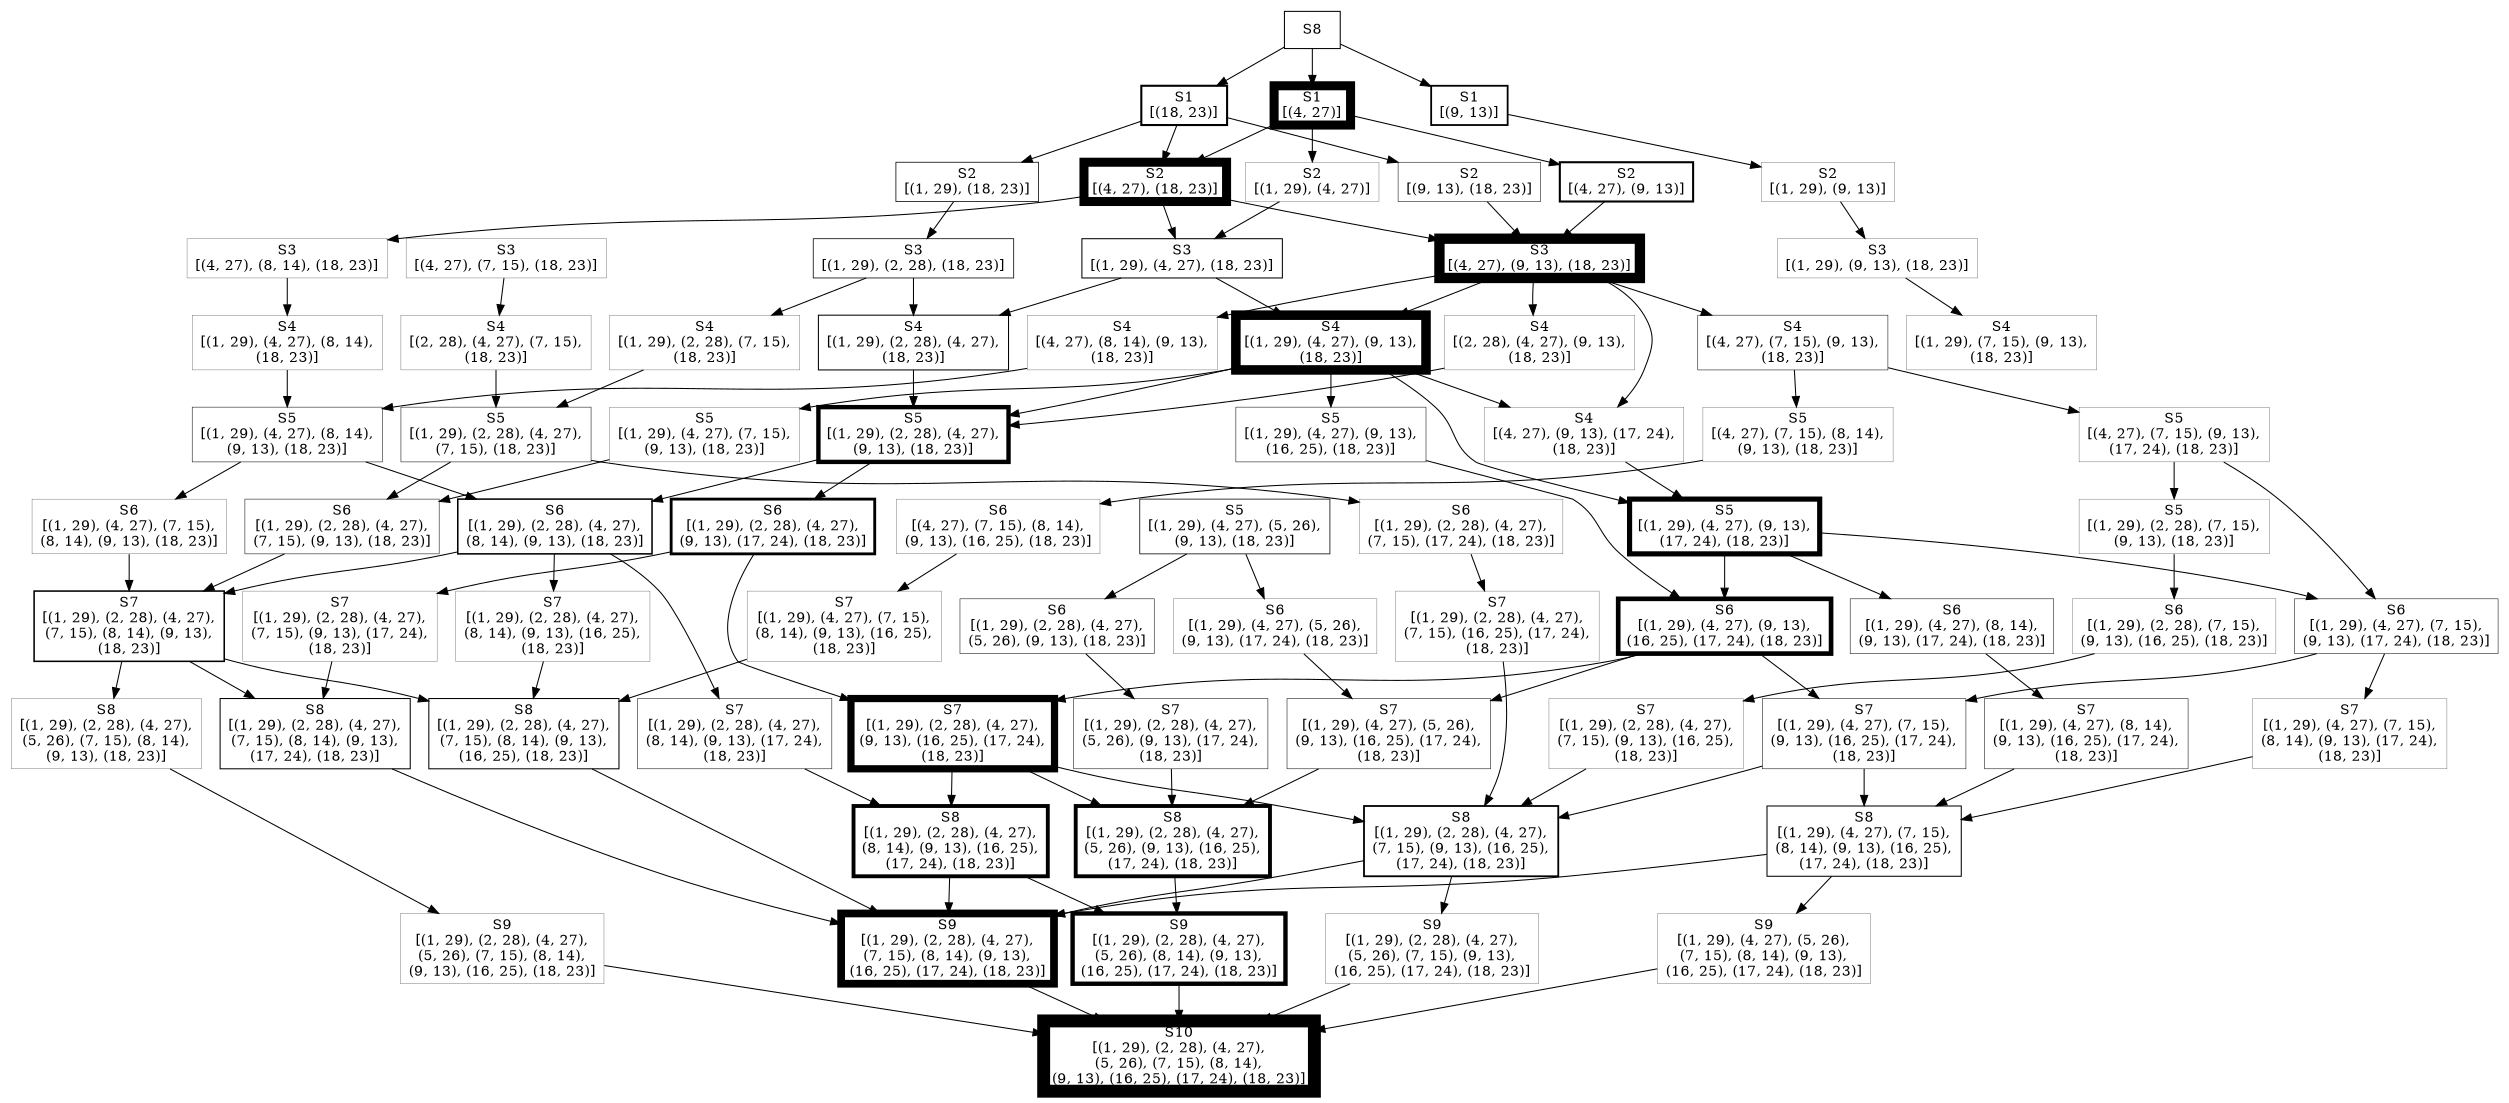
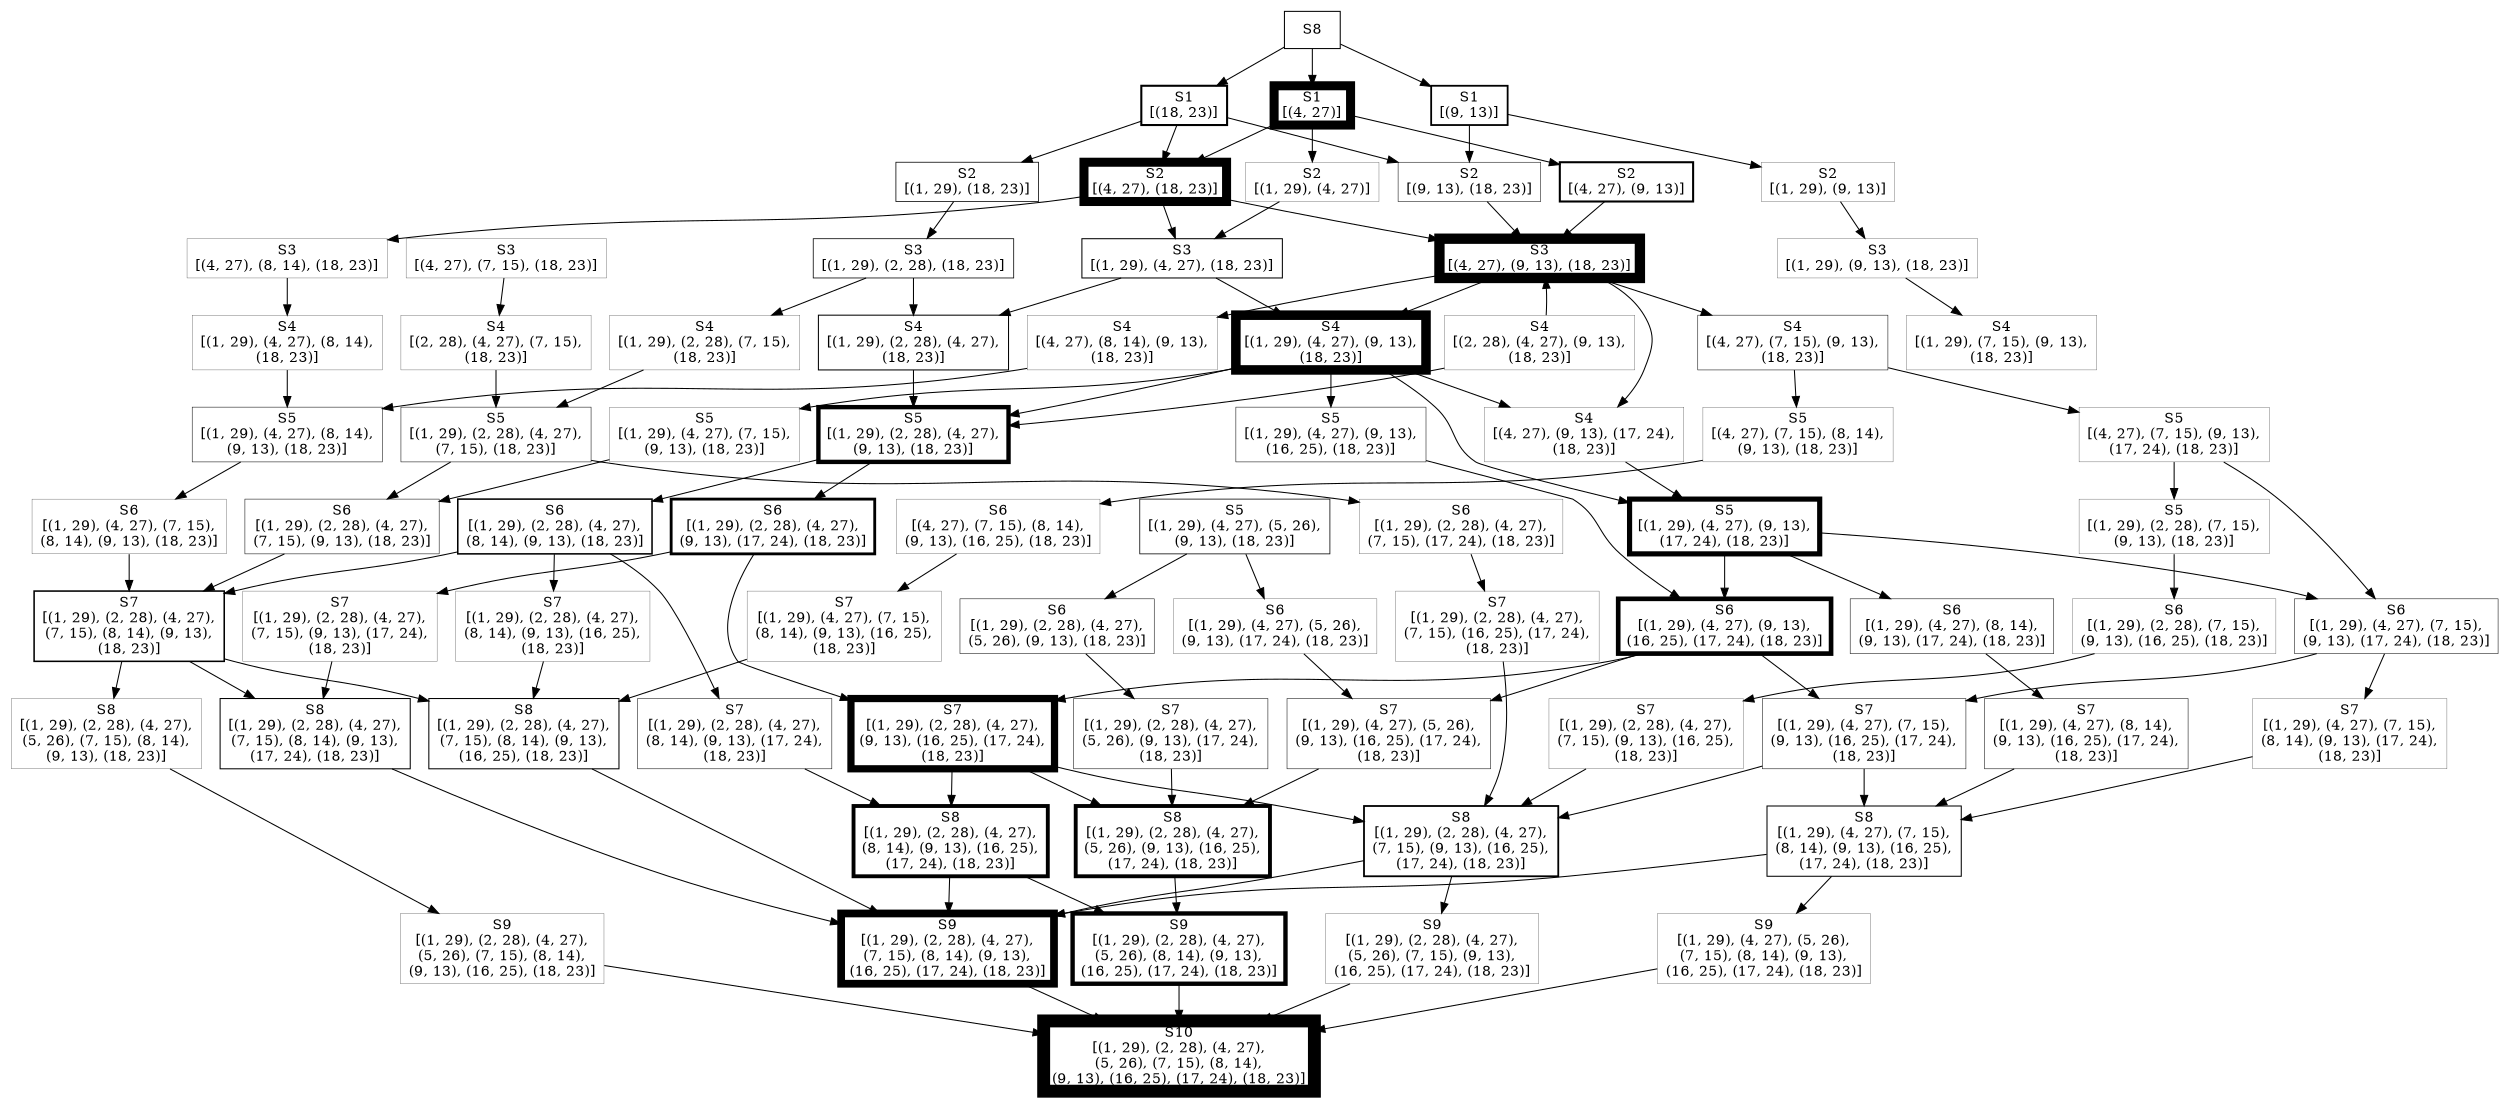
edge "S1 [(9, 13)]" -> "S2 [(9, 13), (18, 23)]": added
edge "S3 [(4, 27), (9, 13), (18, 23)]" -> "S4 [(2, 28), (4, 27), (9, 13), (18, 23)]": reversed
edge "S5 [(1, 29), (4, 27), (8, 14), (9, 13), (18, 23)]" -> "S6 [(1, 29), (2, 28), (4, 27), (8, 14), (9, 13), (18, 23)]": removed
